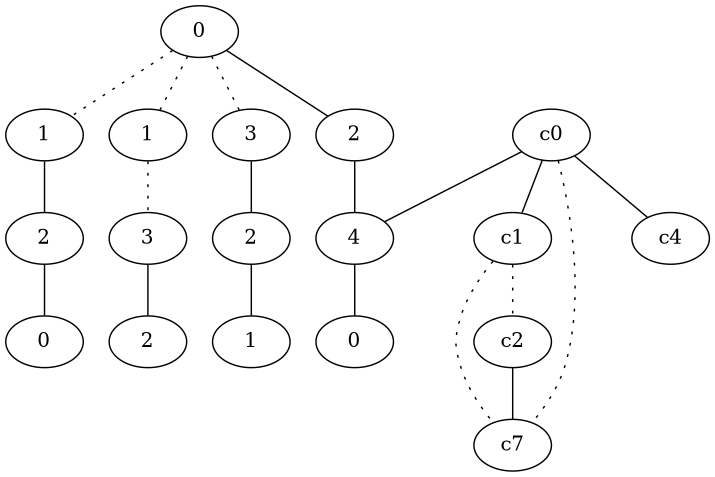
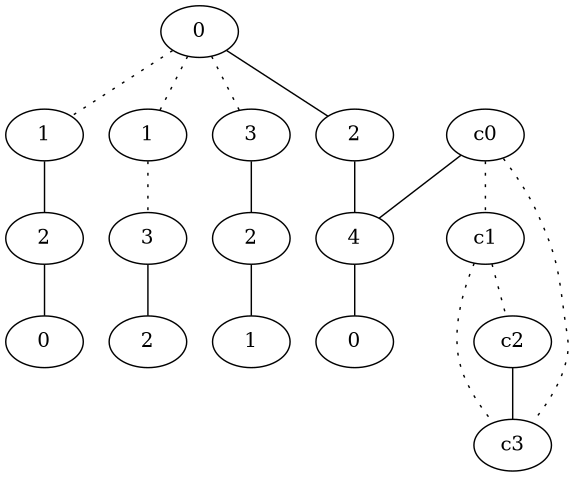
edge "c0" -- "c1": style solid -> dotted
node "c4": removed
node "c7": label "c7" -> "c3"
